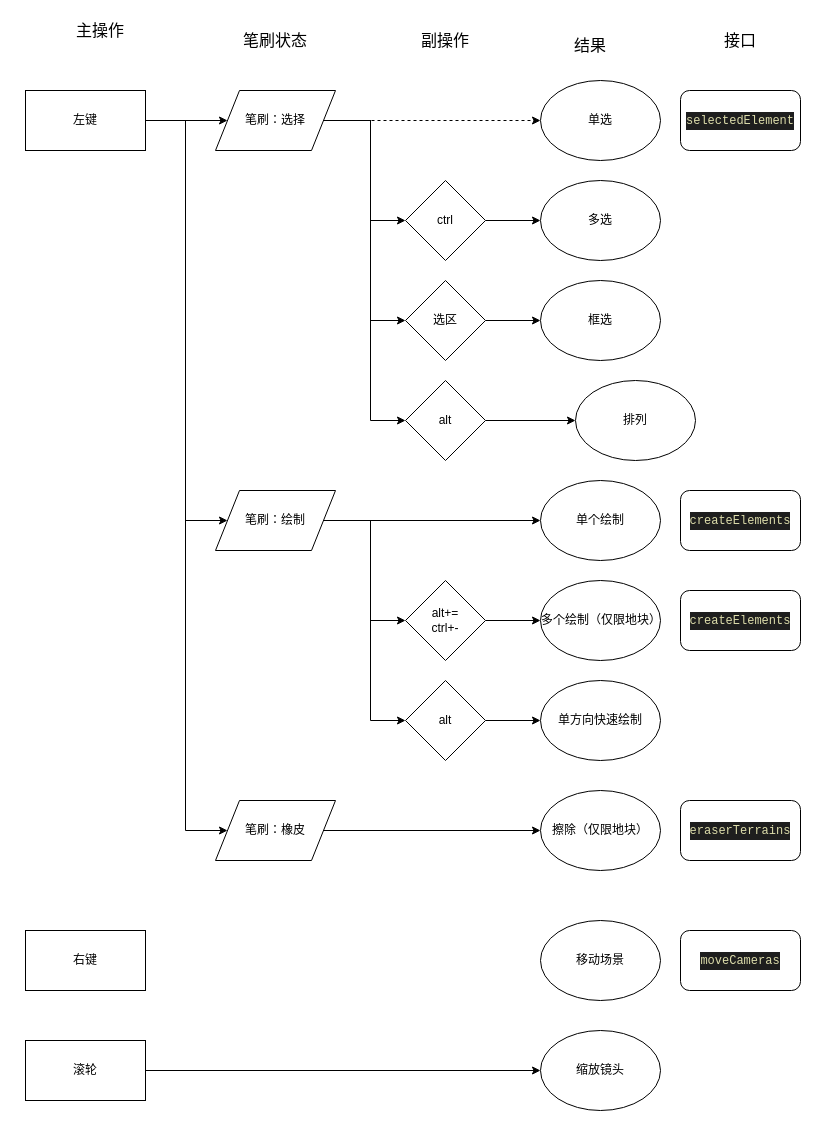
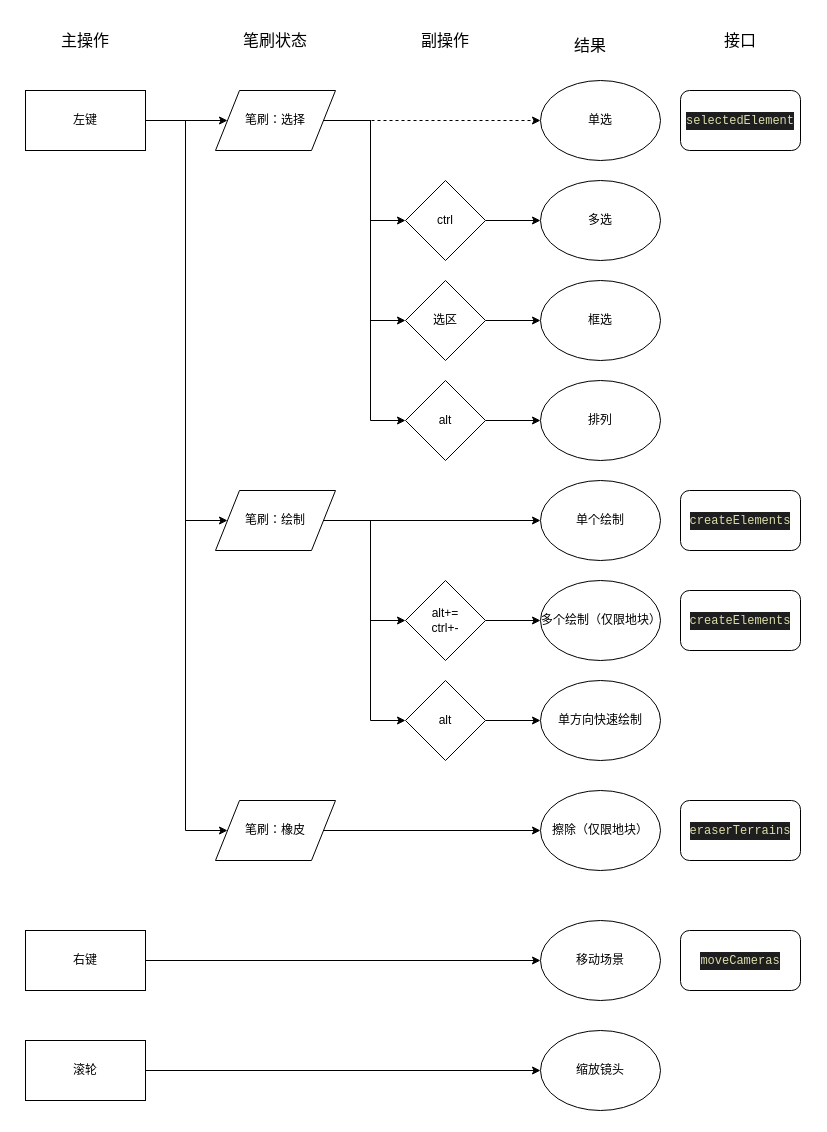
node "主操作": moved (101, 31) -> (86, 41)
node "排列": moved (636, 421) -> (601, 421)
edge "右键" -> "移动场景": added
